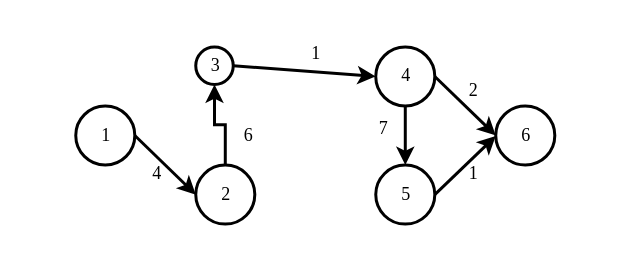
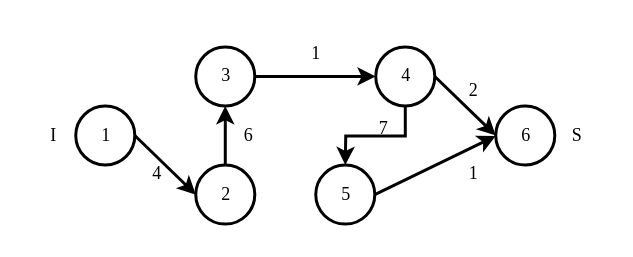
node "3": size 38x38 -> 59x59
node "I": added
node "S": added
node "5": moved (405, 194) -> (345, 194)
